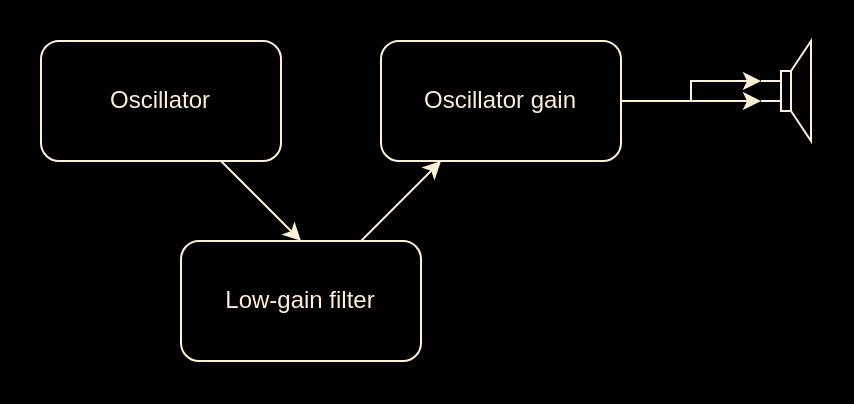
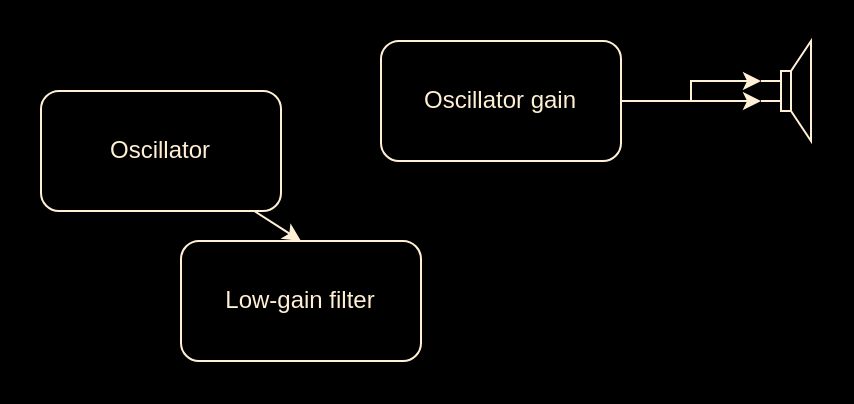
node "Oscillator": moved (161, 101) -> (161, 151)
edge "Low-gain filter" -> "Oscillator gain": removed
